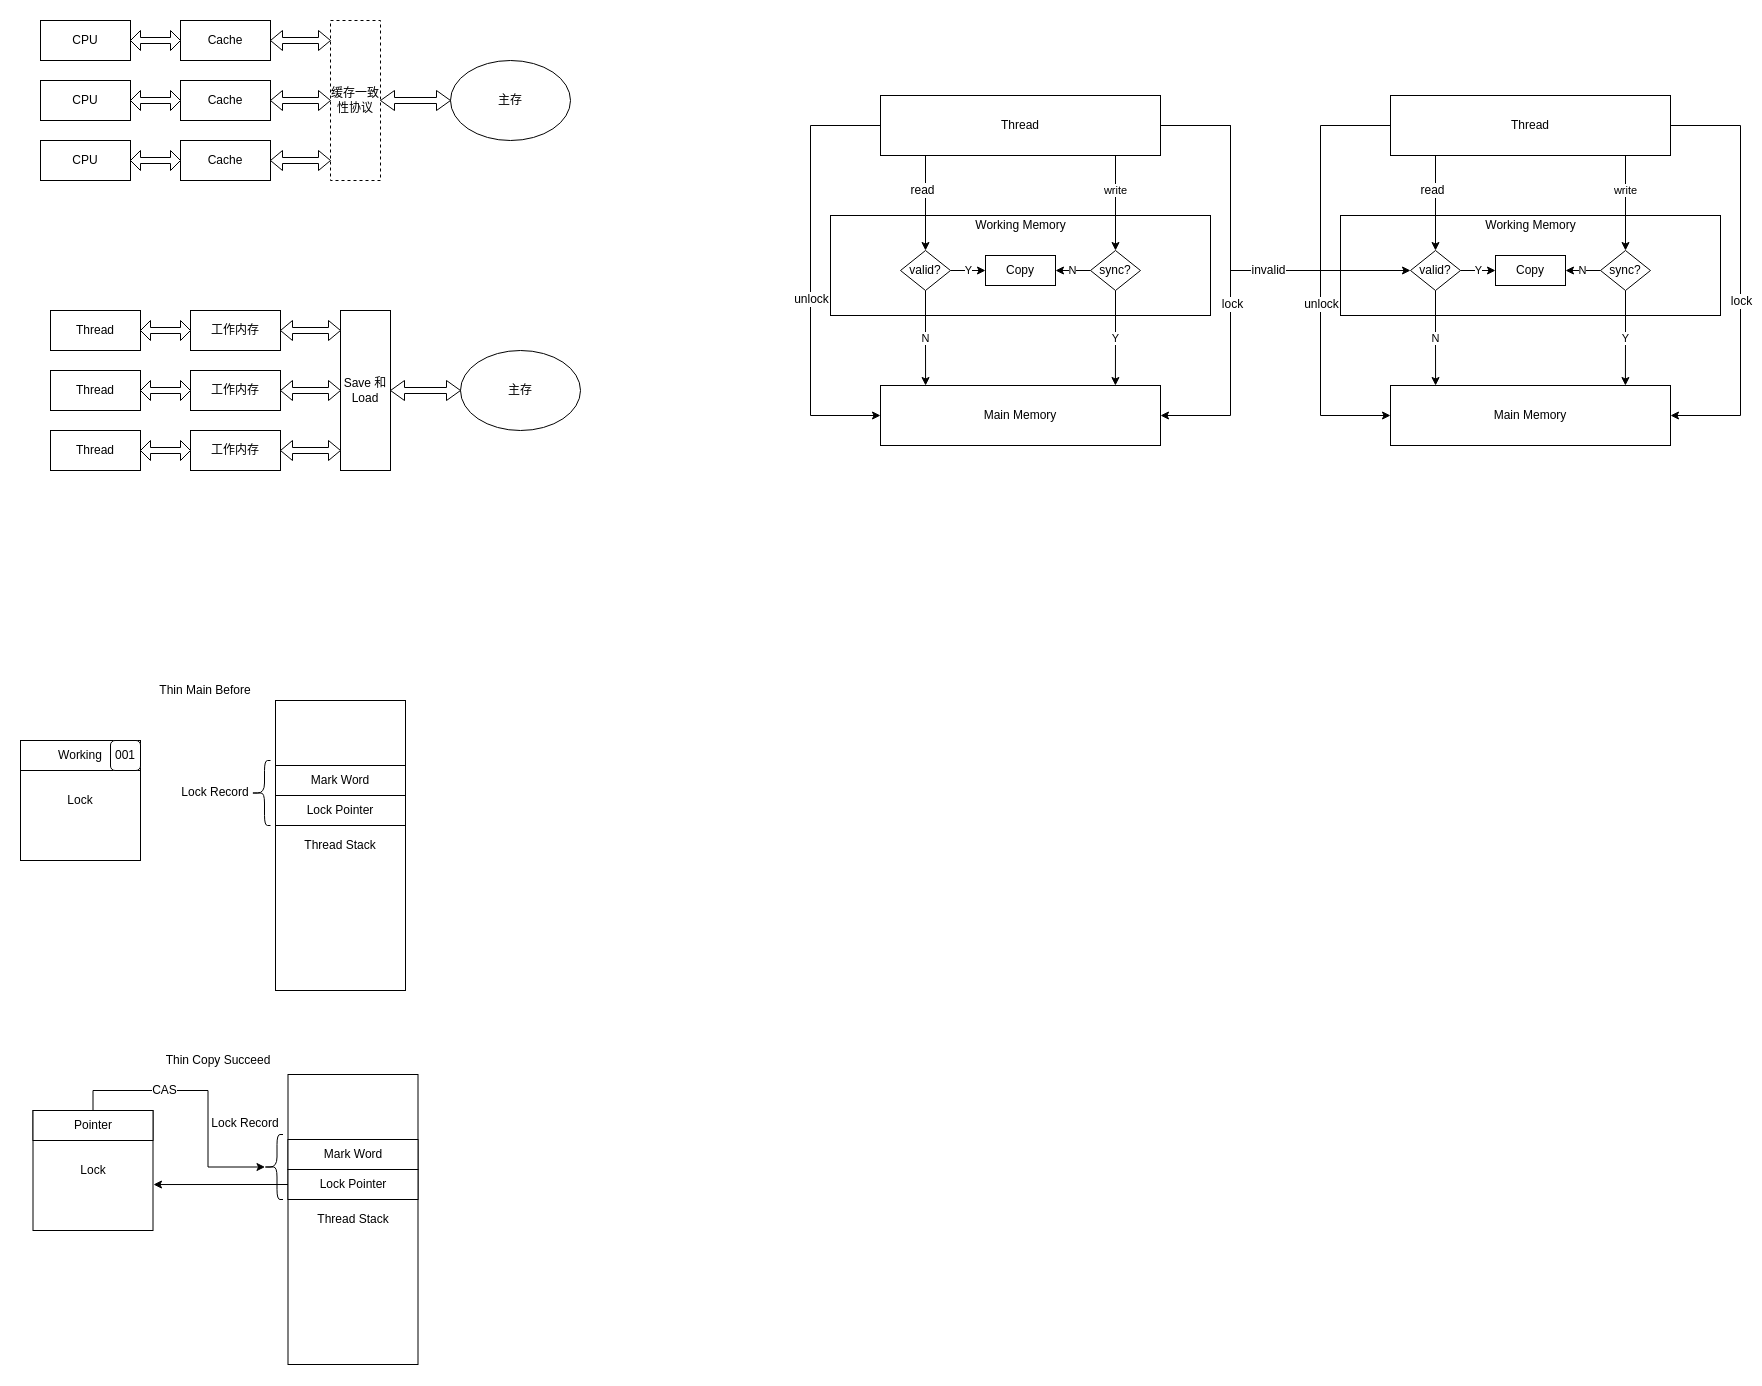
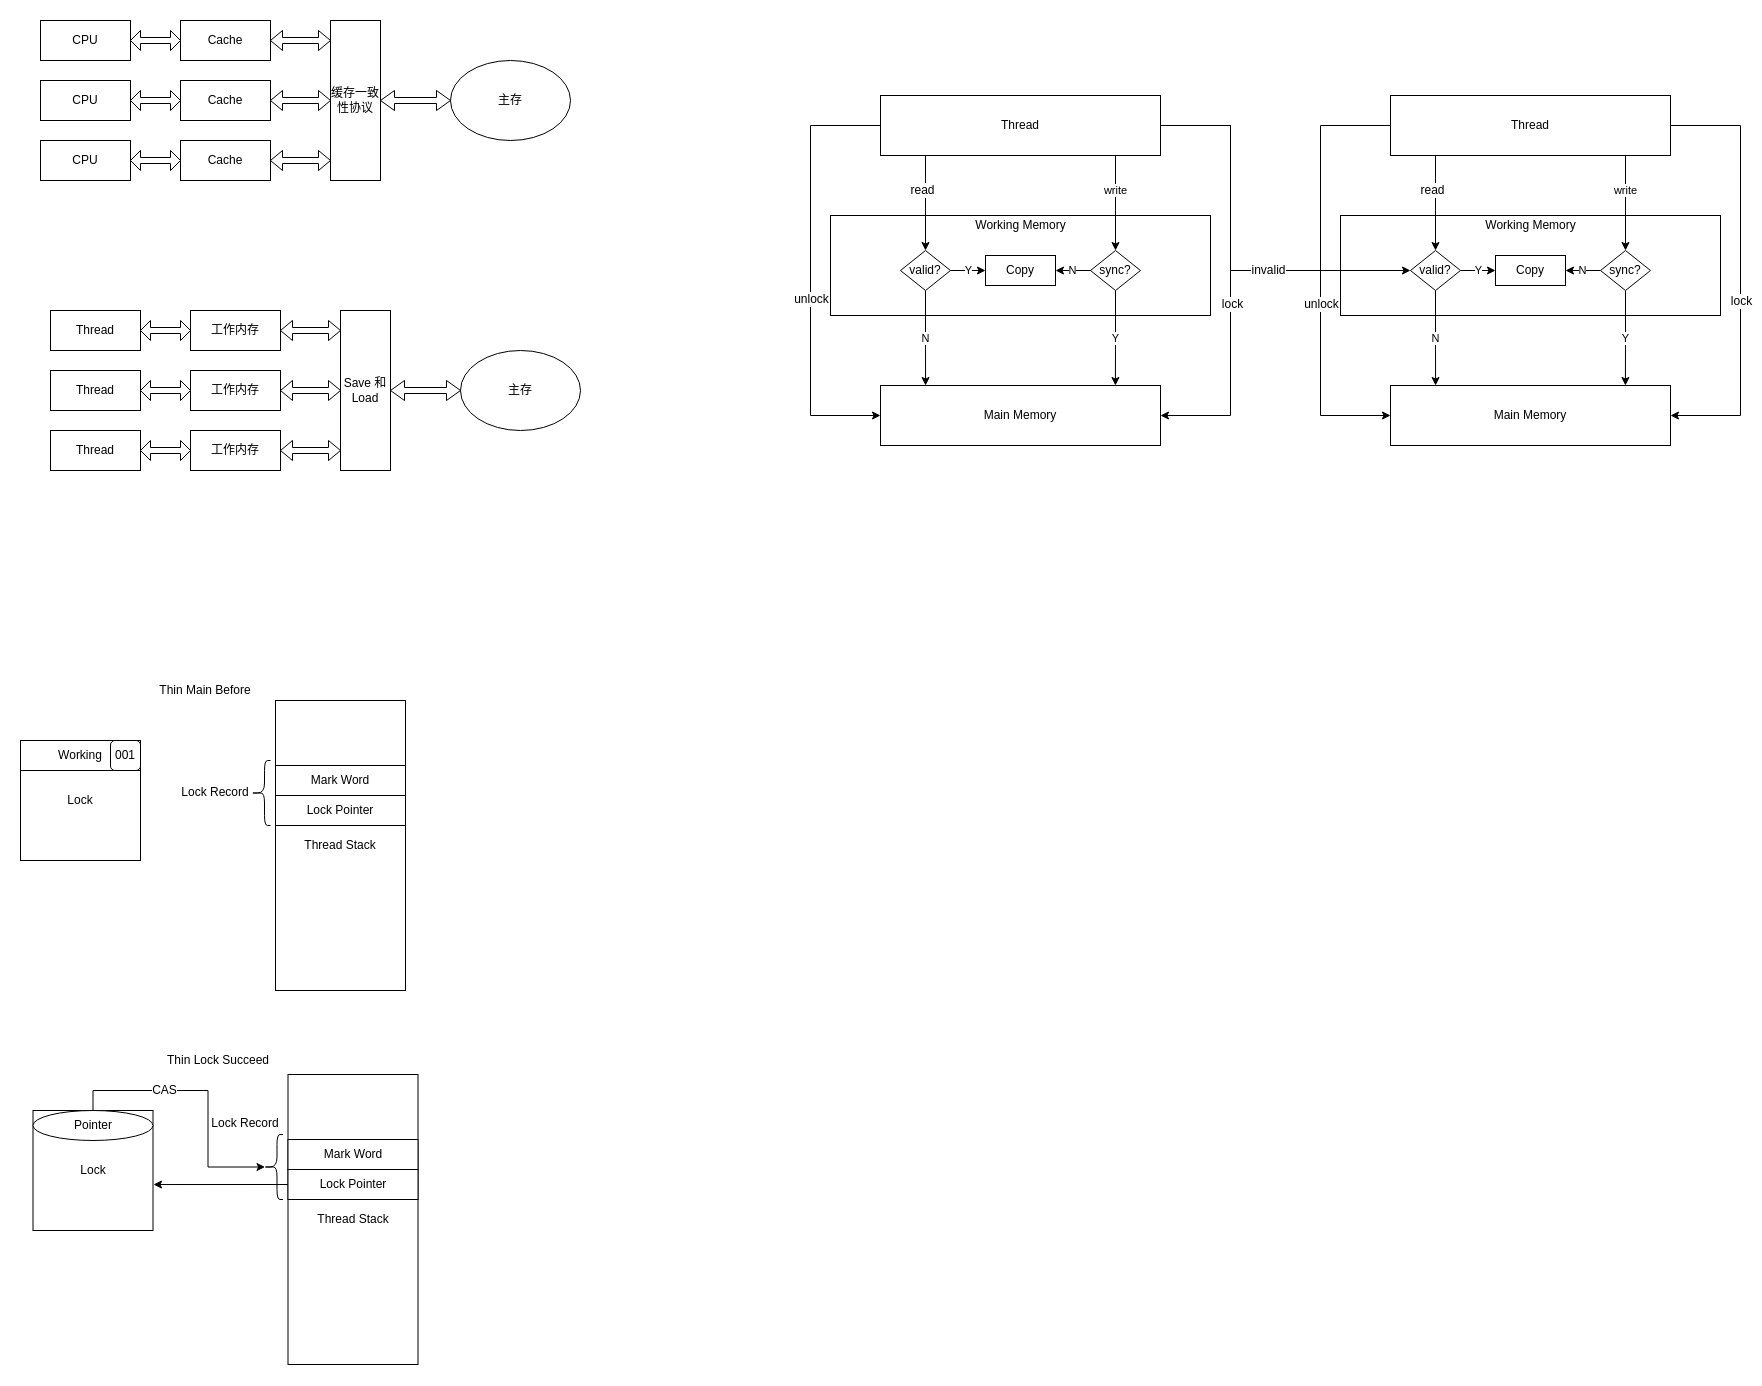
node "缓存一致性协议": style dashed -> solid
node "Thin Copy Succeed": label "Thin Copy Succeed" -> "Thin Lock Succeed"
node "Pointer": shape rectangle -> ellipse
